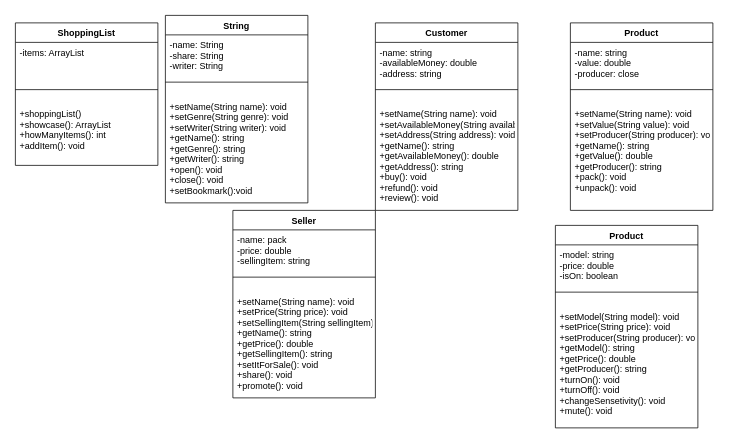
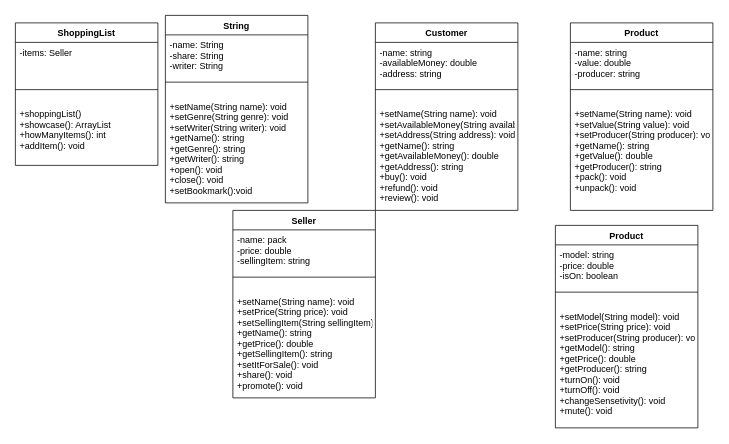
node "-items: ArrayList": label "-items: ArrayList" -> "-items: Seller"
node "-name: string -value: double -producer: close": label "-name: string -value: double -producer: close" -> "-name: string -value: double -producer: string"
